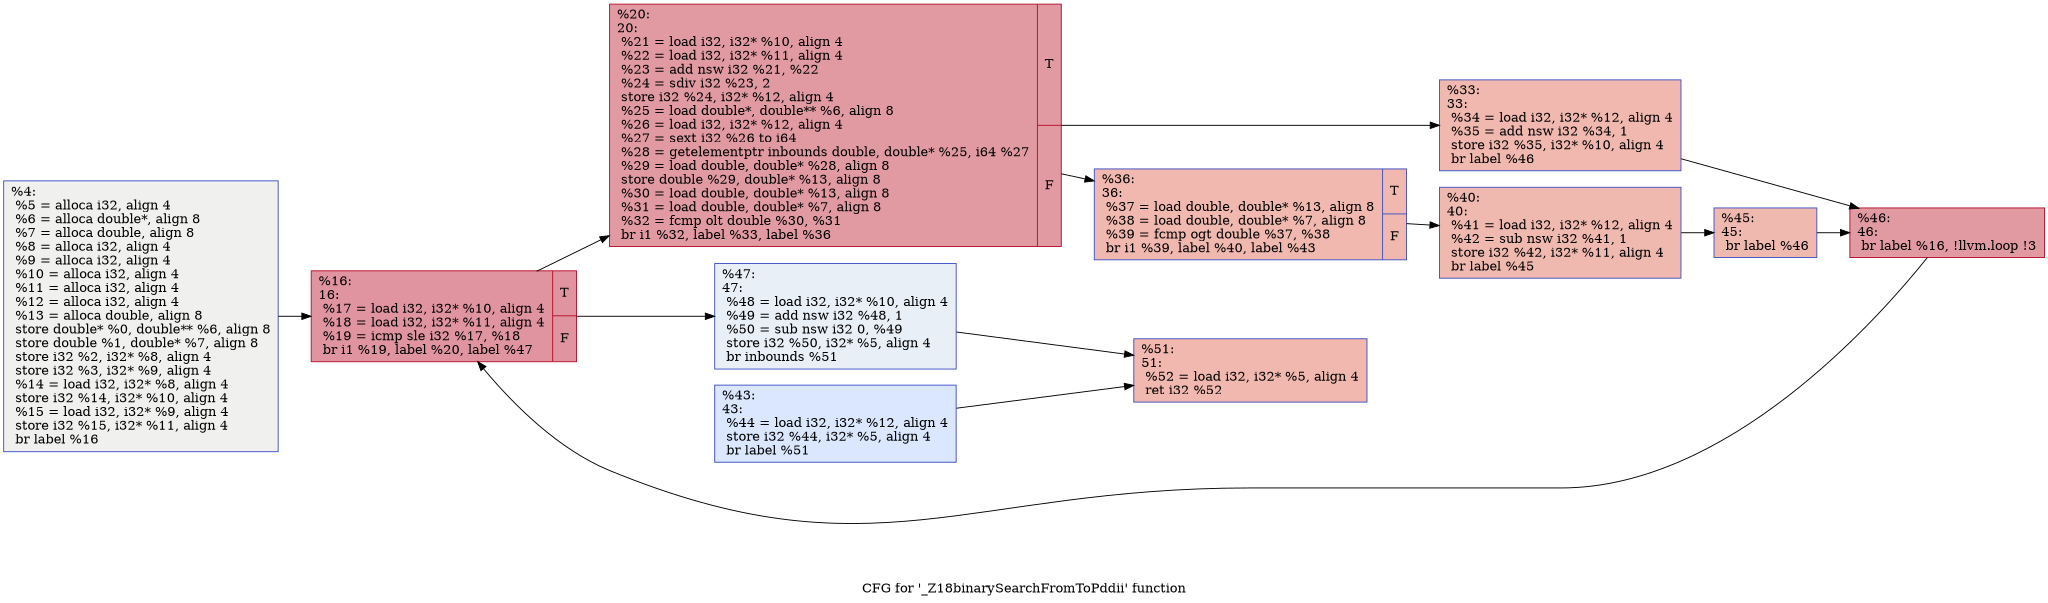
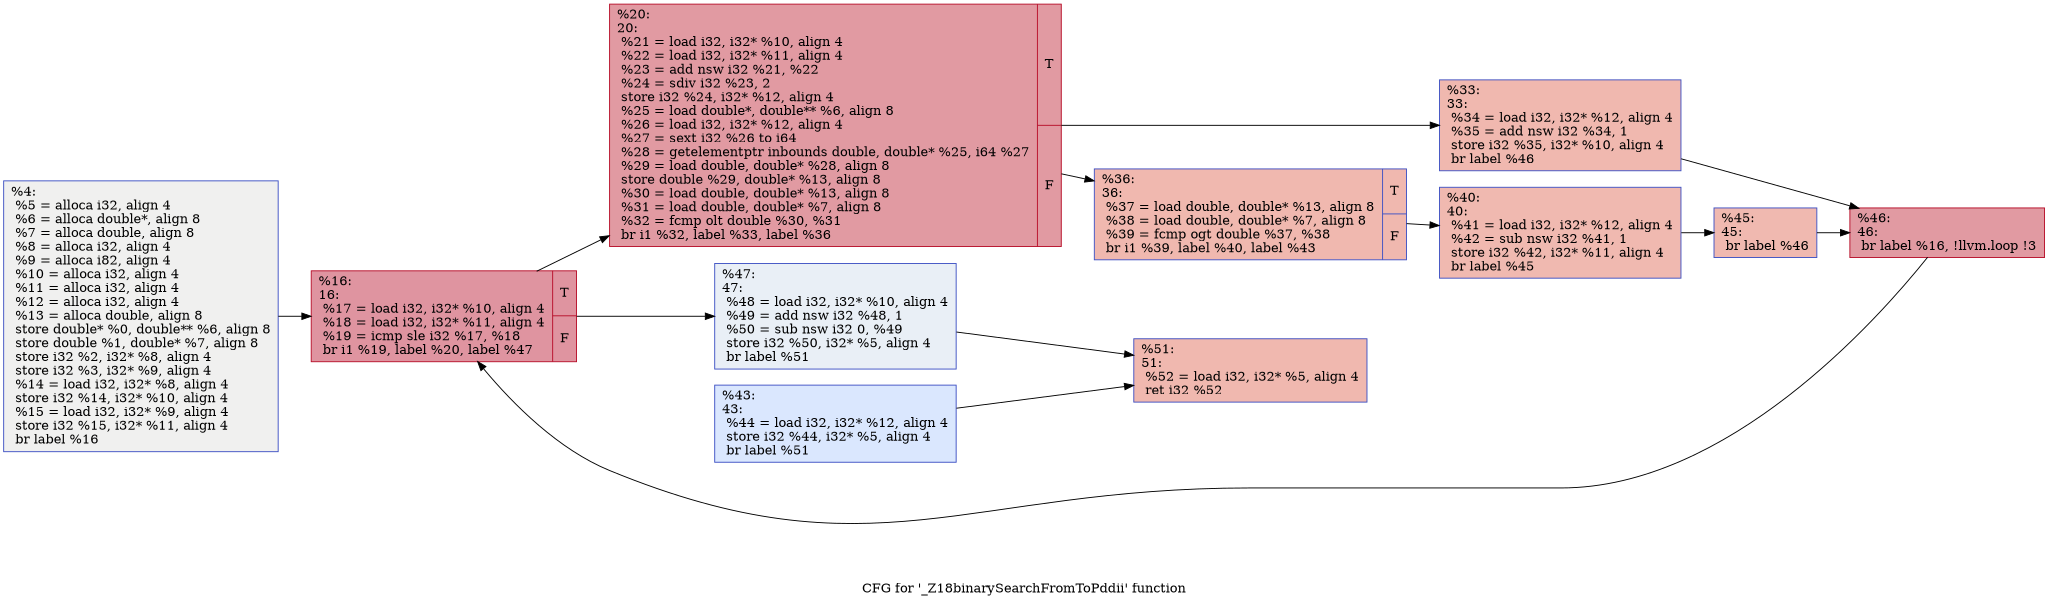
node "%4:": text "%9 = alloca i32, align 4" -> "%9 = alloca i82, align 4"
node "%47:": text "br inbounds %51" -> "br label %51"
